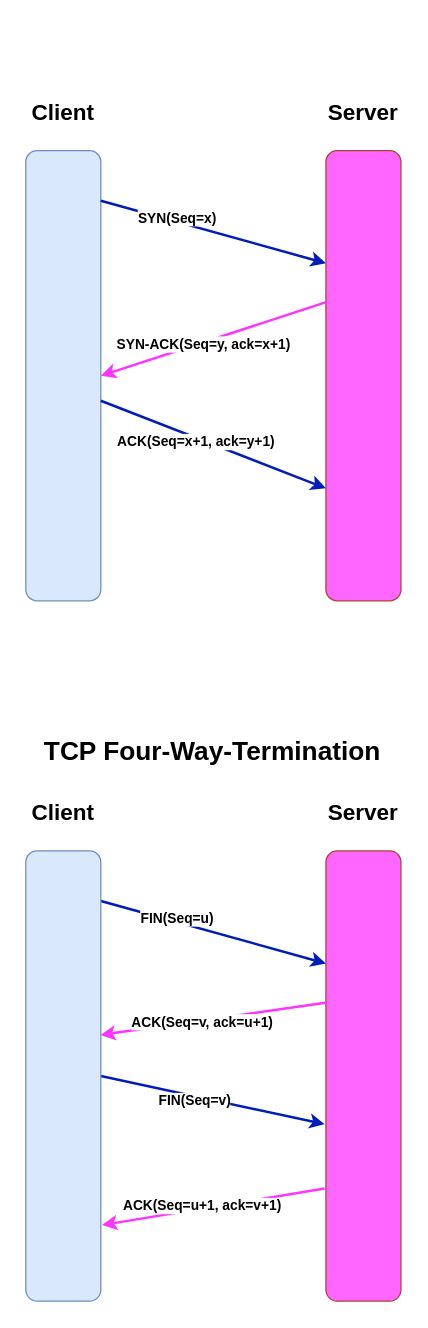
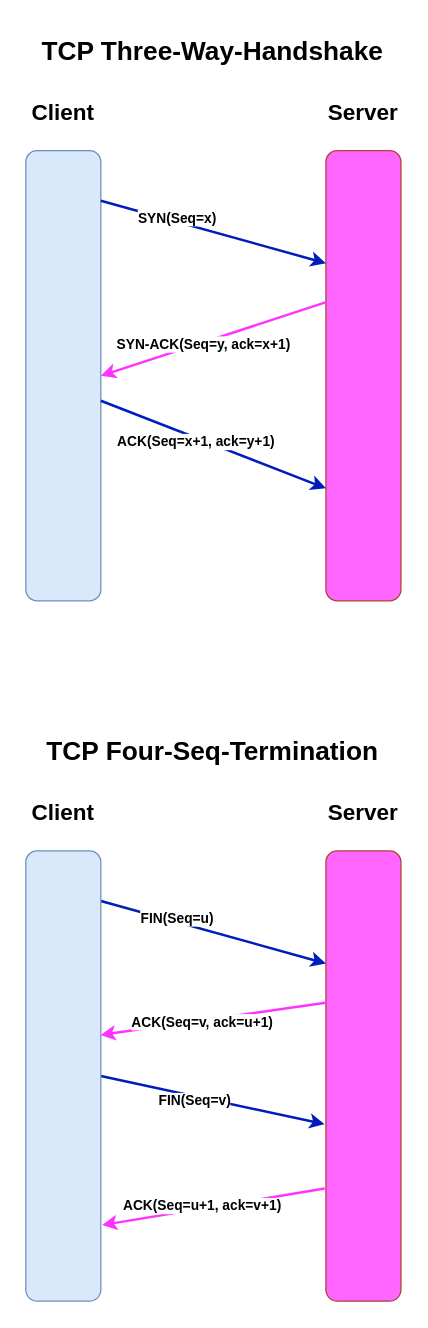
node "TCP Three-Way-Handshake": added
node "TCP Four-Way-Termination": label "TCP Four-Way-Termination" -> "TCP Four-Seq-Termination"
